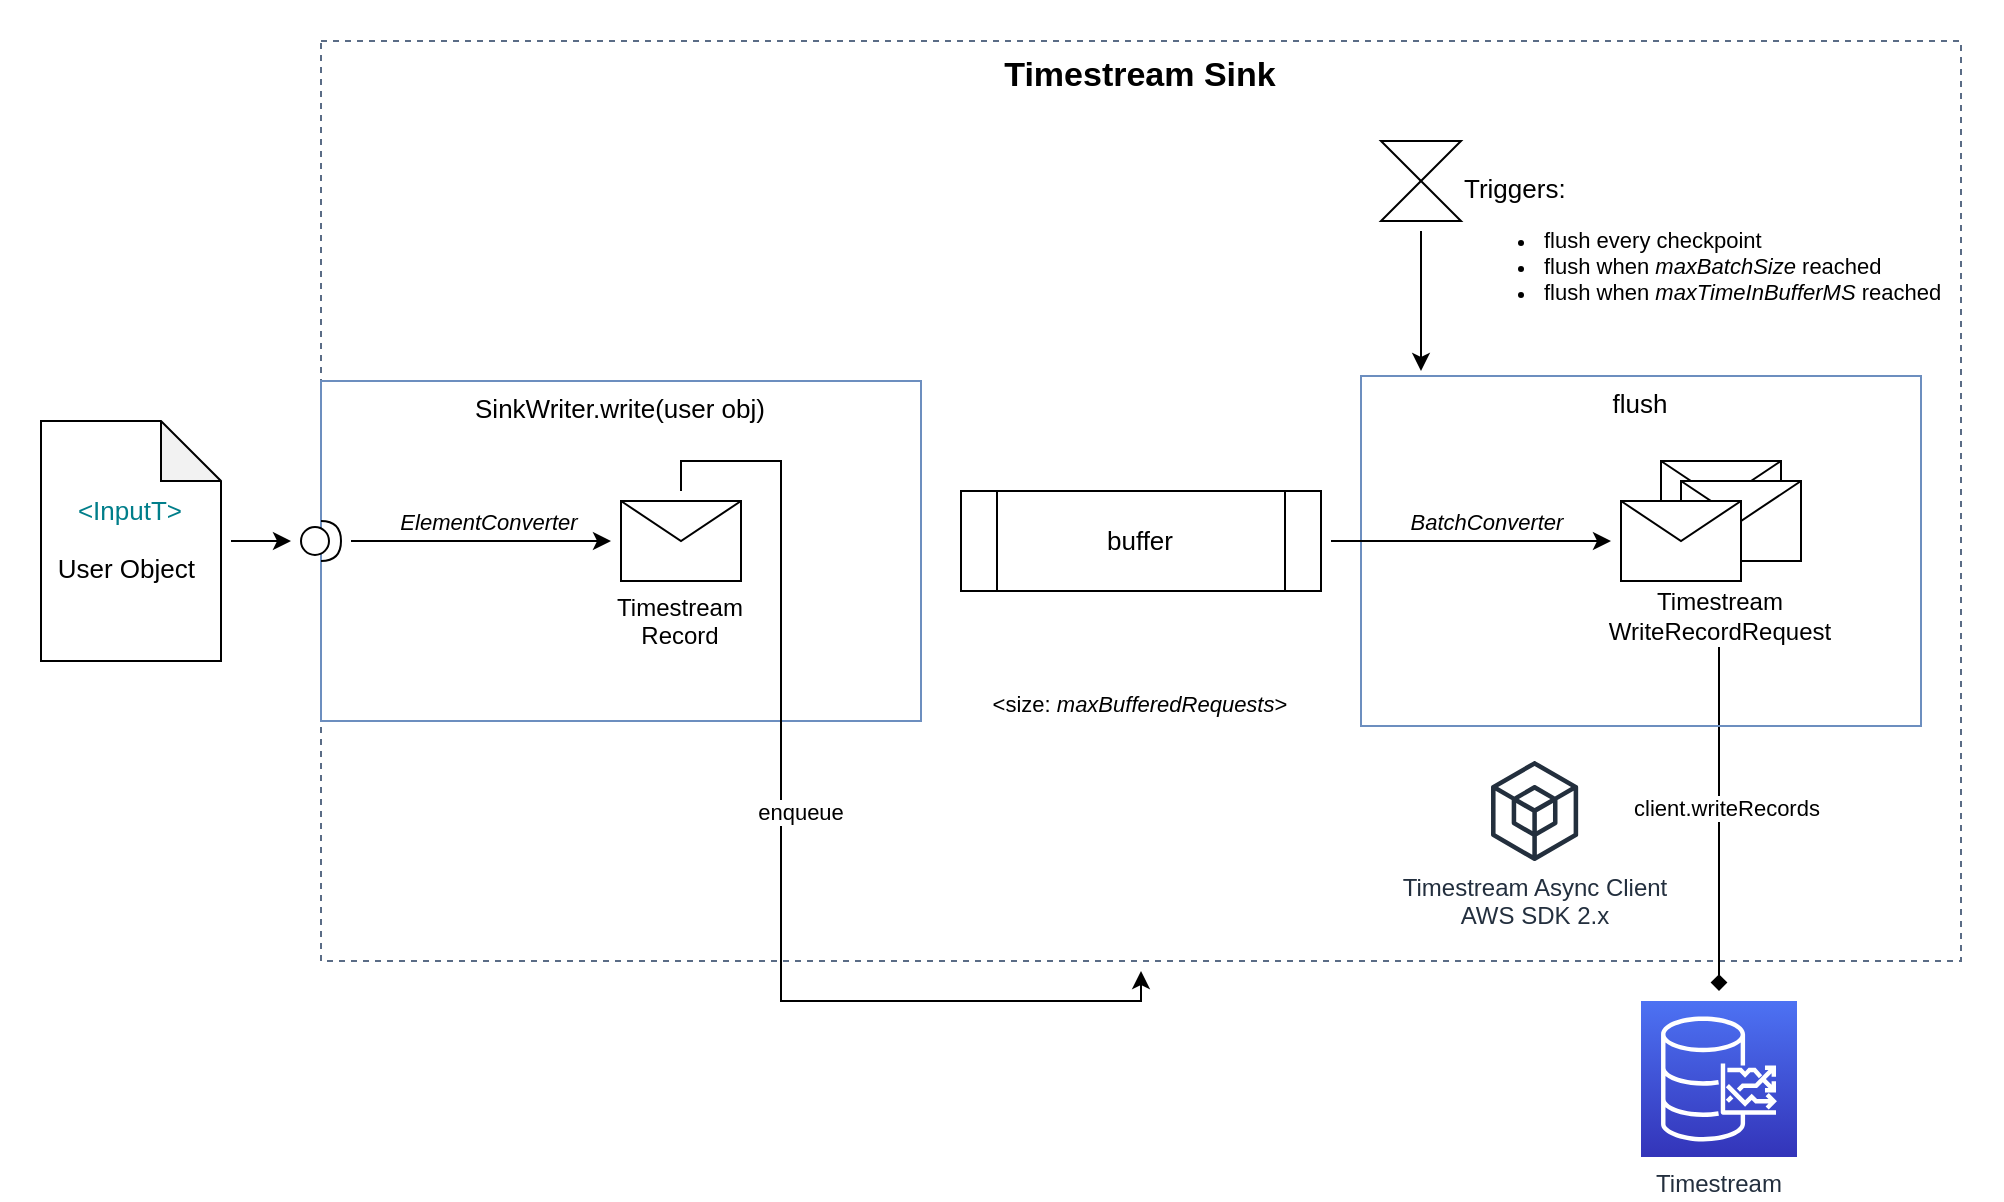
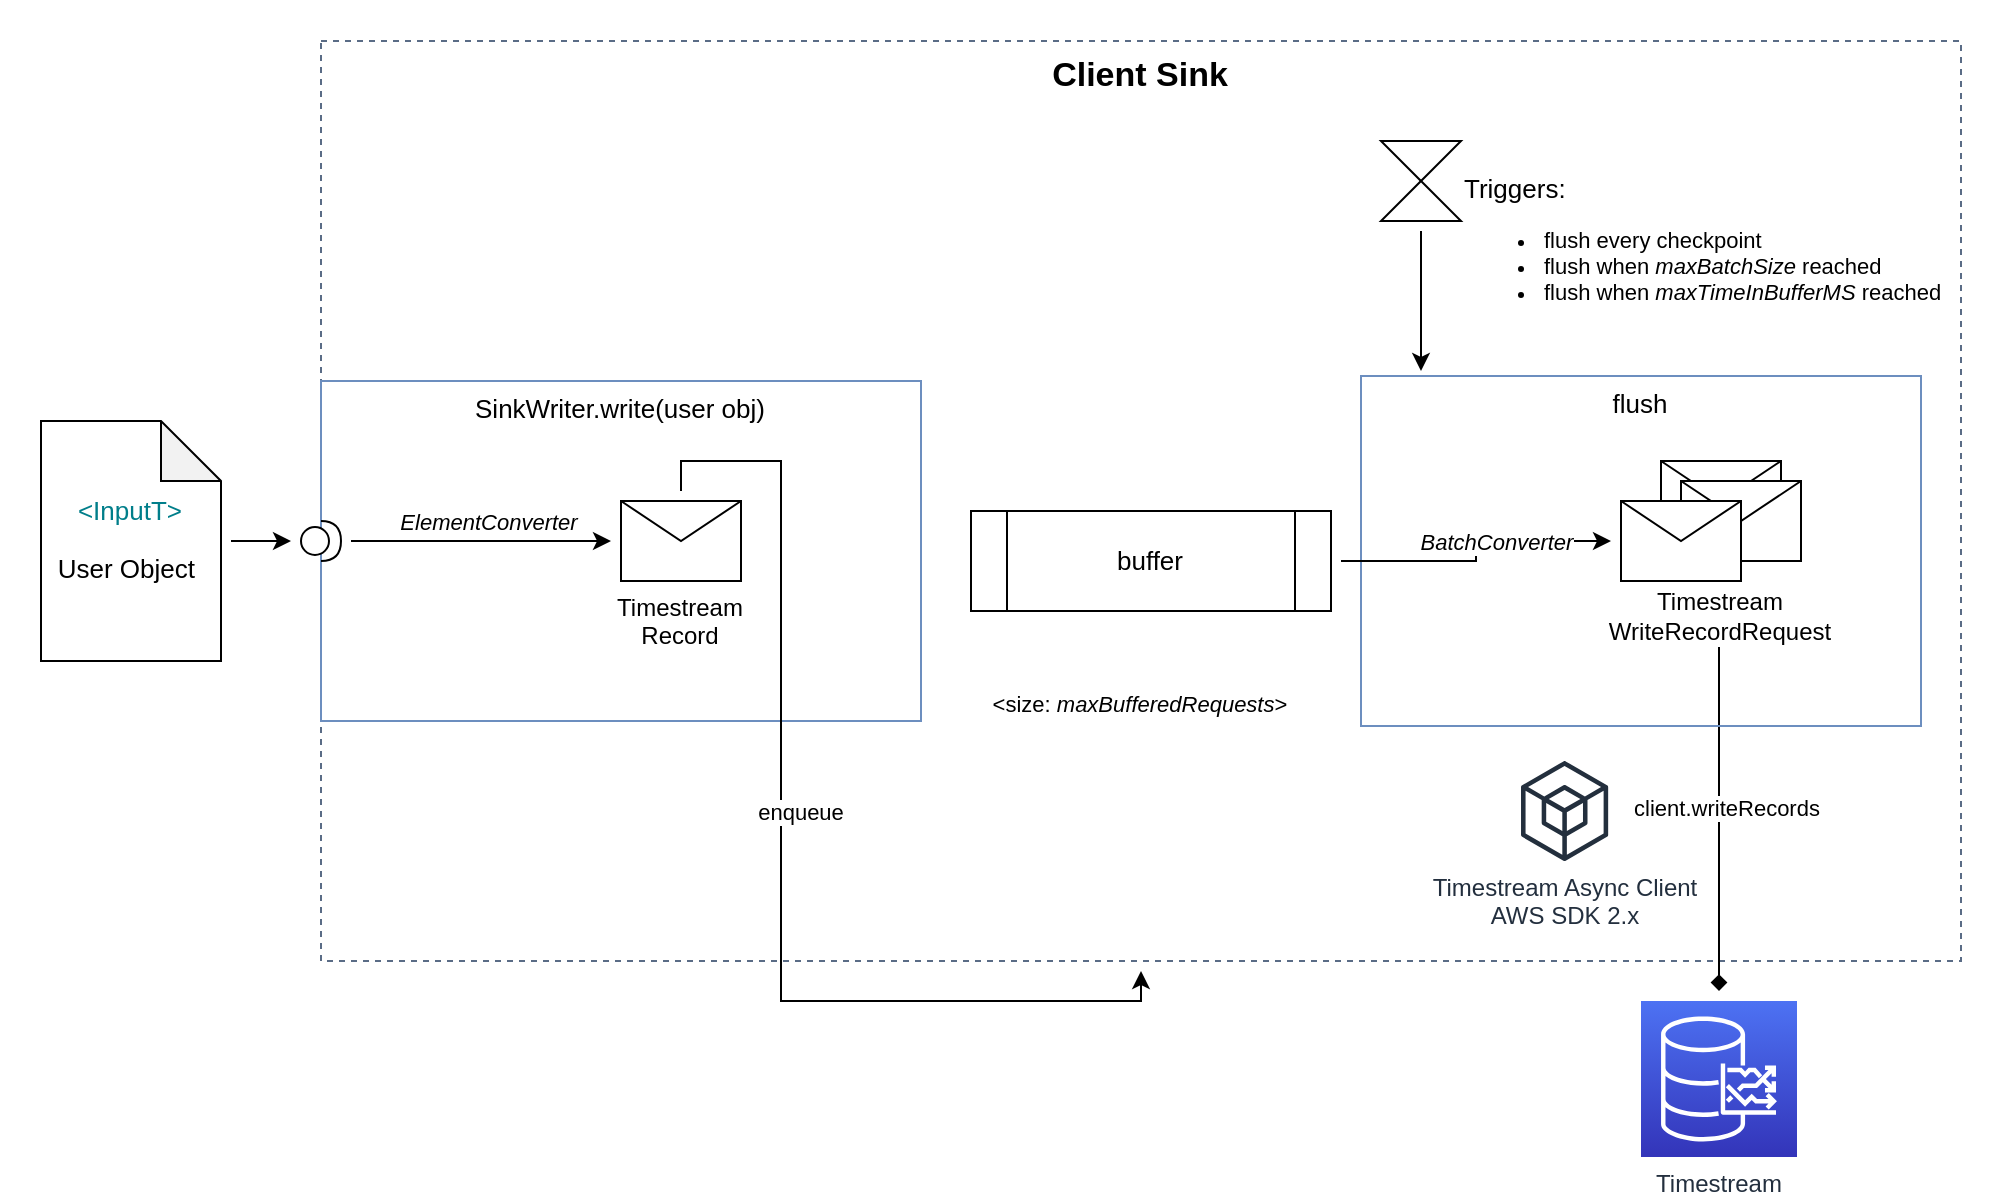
node "Timestream Sink": label "Timestream Sink" -> "Client Sink"
node "buffer": moved (1141, 541) -> (1151, 561)
node "Timestream Async Client AWS SDK 2.x": moved (1535, 811) -> (1565, 811)
